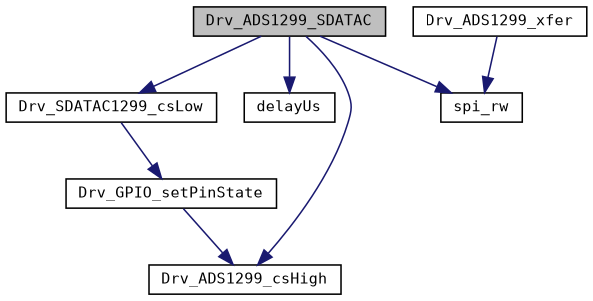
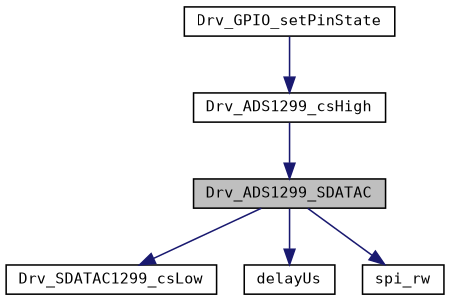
node "Drv_ADS1299_xfer": removed
edge "Drv_SDATAC1299_csLow" -> "Drv_GPIO_setPinState": removed
edge "Drv_ADS1299_SDATAC" -> "Drv_ADS1299_csHigh": reversed
